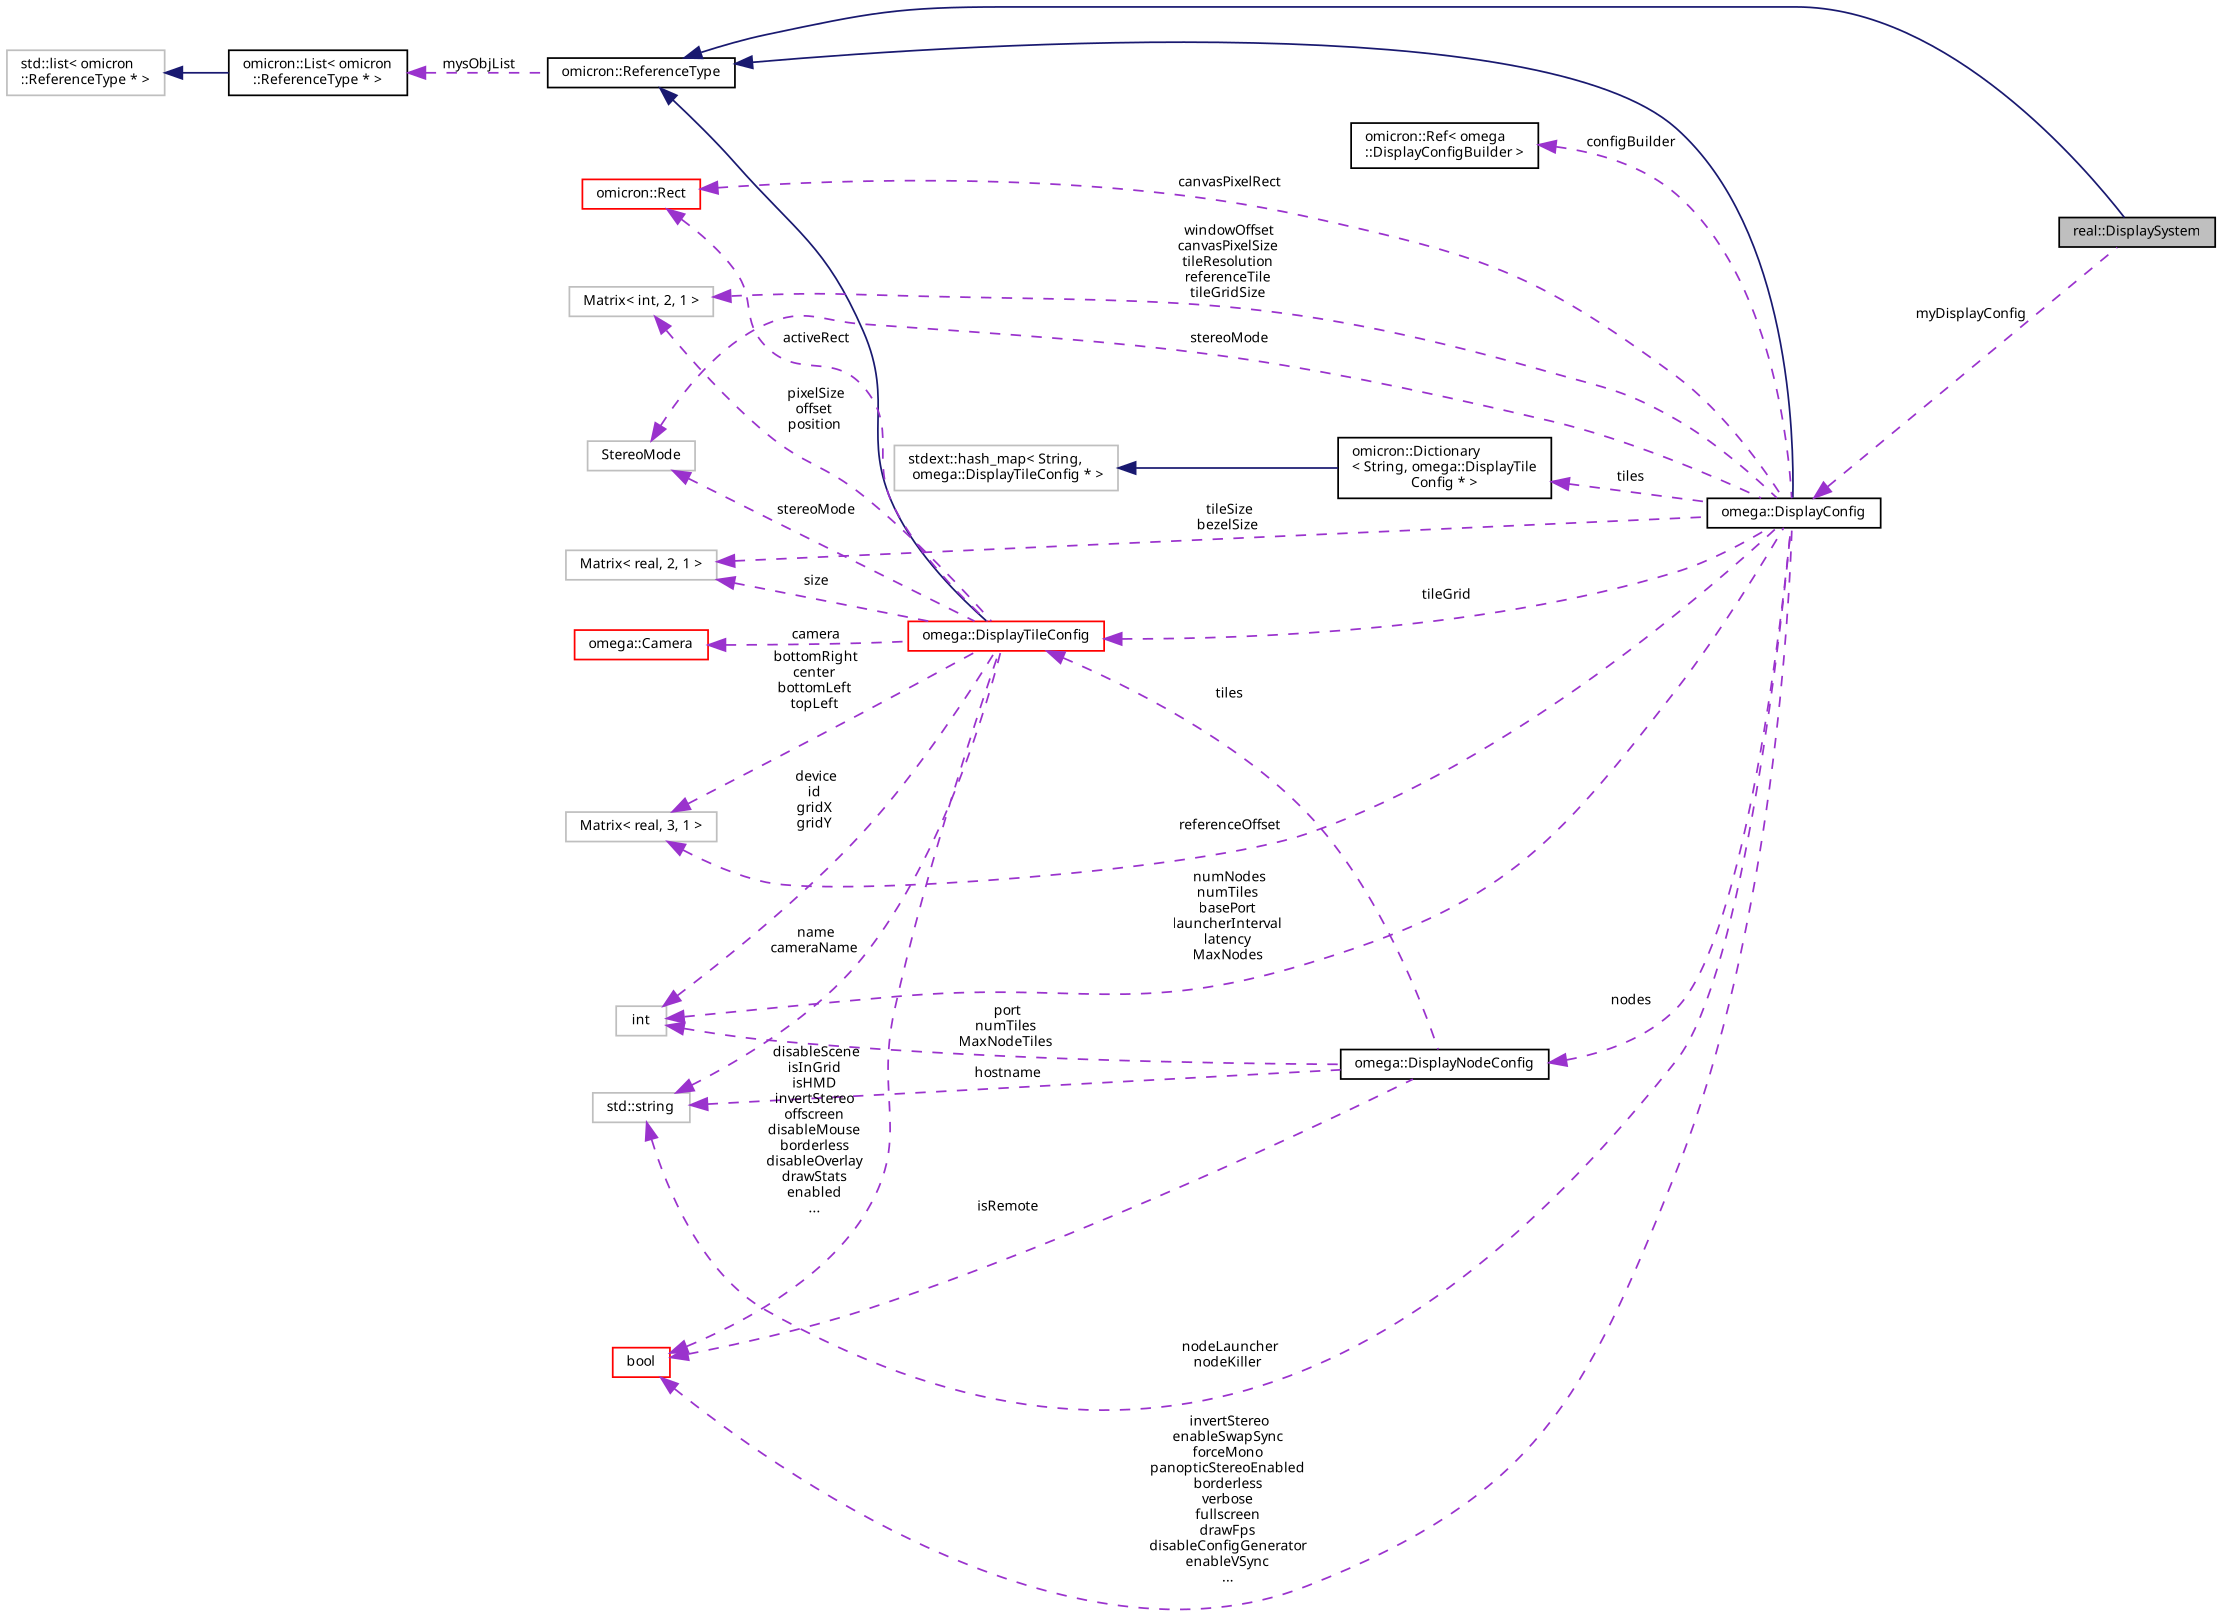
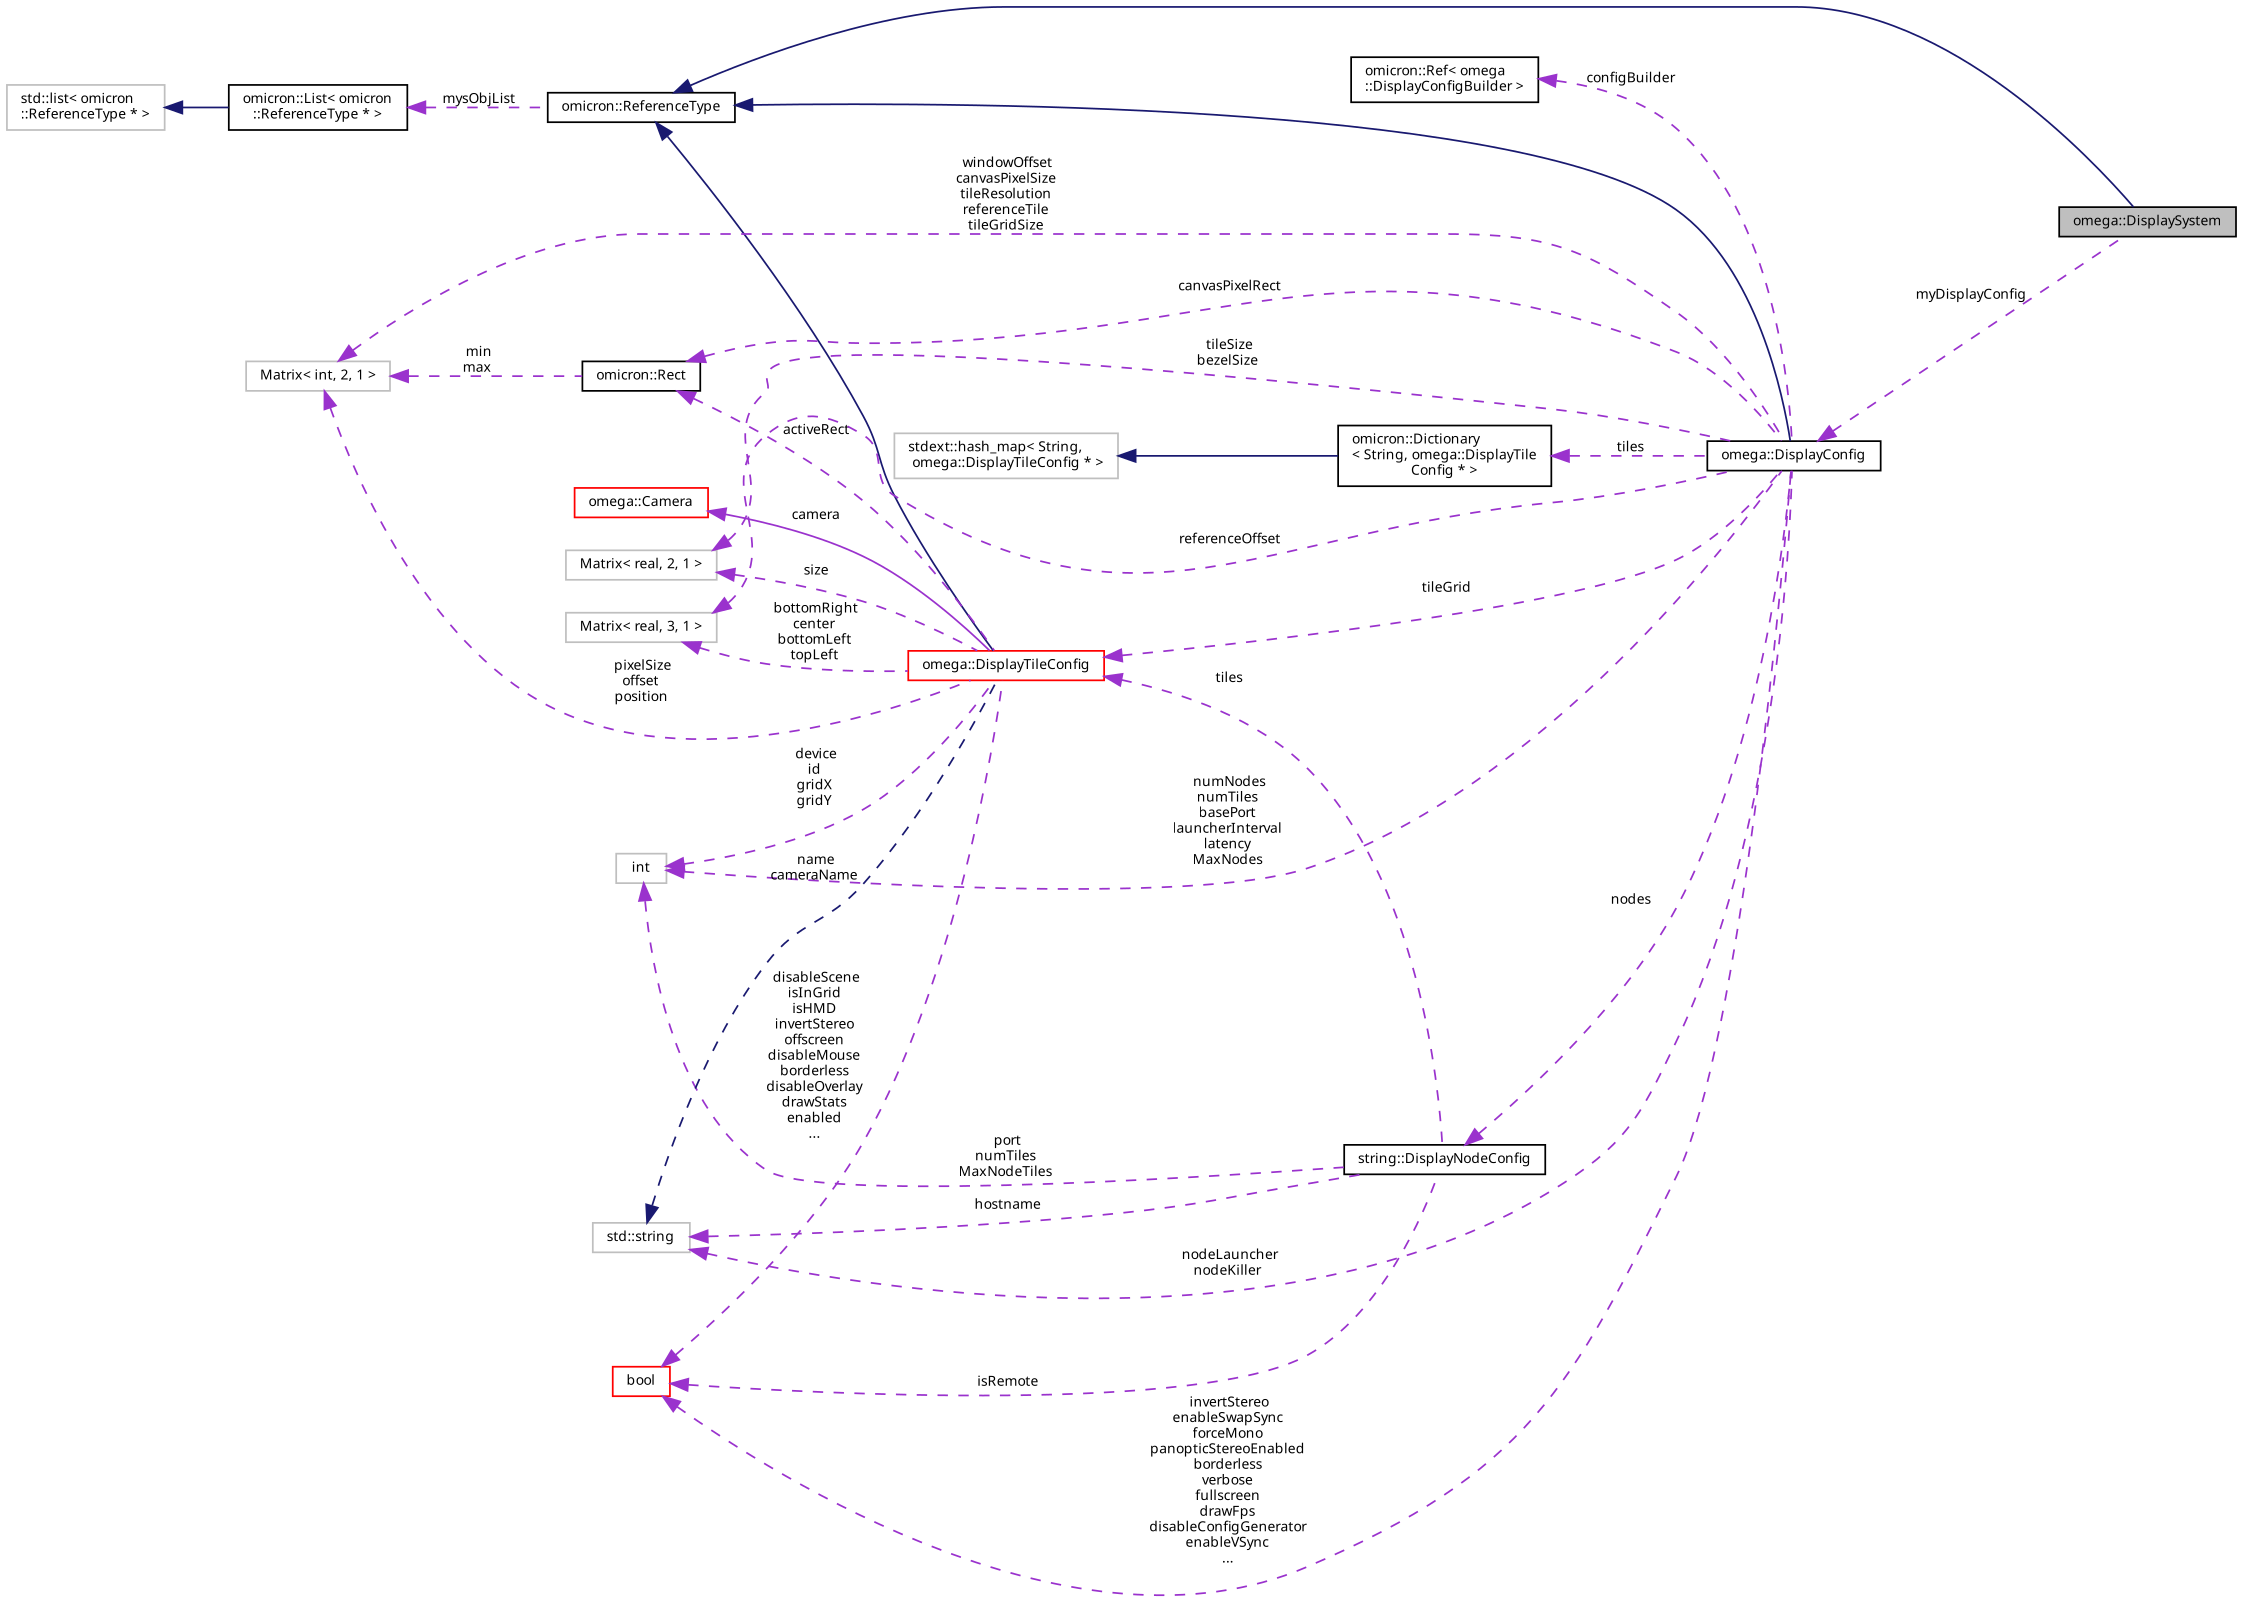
node "omicron::Rect": color red -> black
node "real::DisplaySystem": label "real::DisplaySystem" -> "omega::DisplaySystem"
edge "omicron::Rect" -> "Matrix< int, 2, 1 >": added, label "min max"
node "StereoMode": removed
edge "omega::DisplayTileConfig" -> "omega::Camera": style dashed -> solid
edge "omega::DisplayTileConfig" -> "std::string": color darkorchid3 -> midnightblue
node "omega::DisplayNodeConfig": label "omega::DisplayNodeConfig" -> "string::DisplayNodeConfig"
